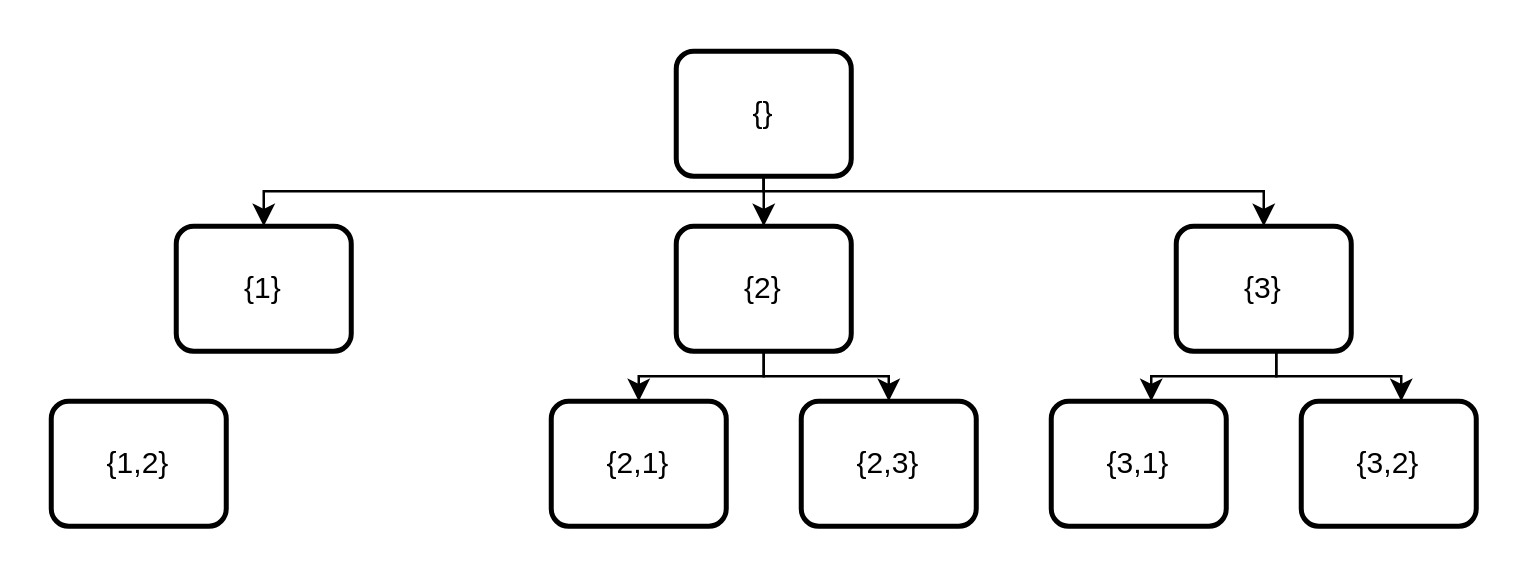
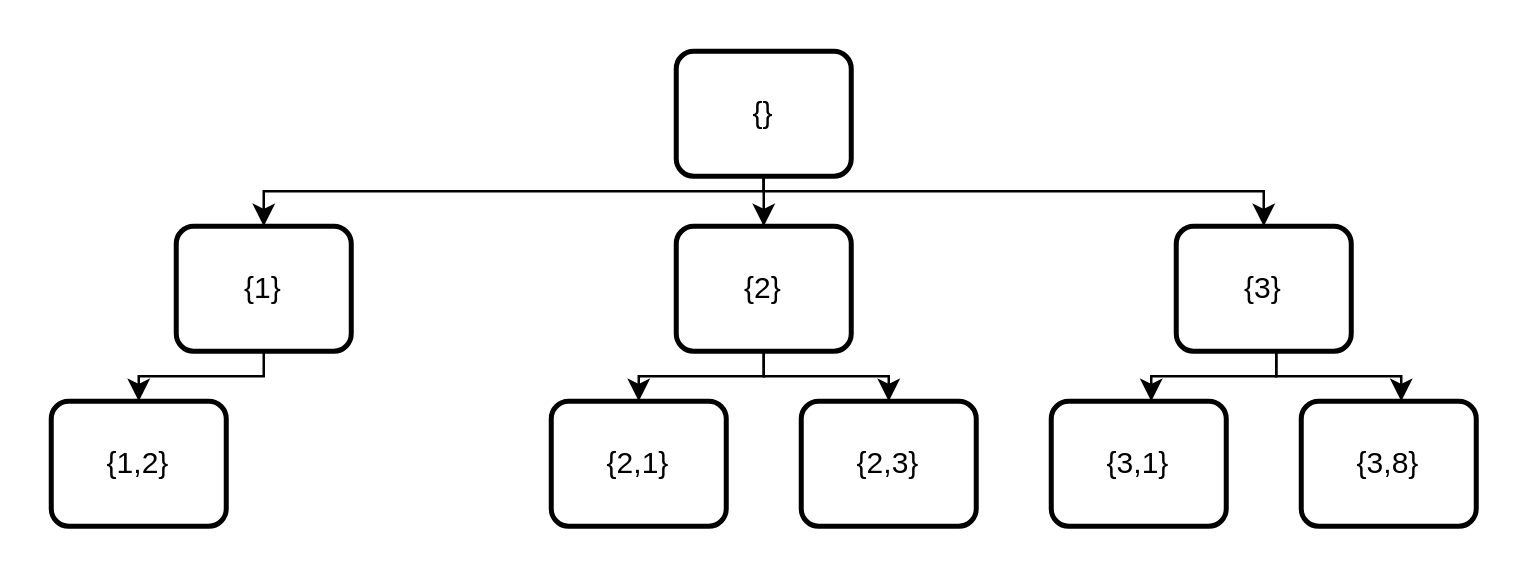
edge "{1}" -> "{1,2}": added
node "{3,2}": label "{3,2}" -> "{3,8}"
